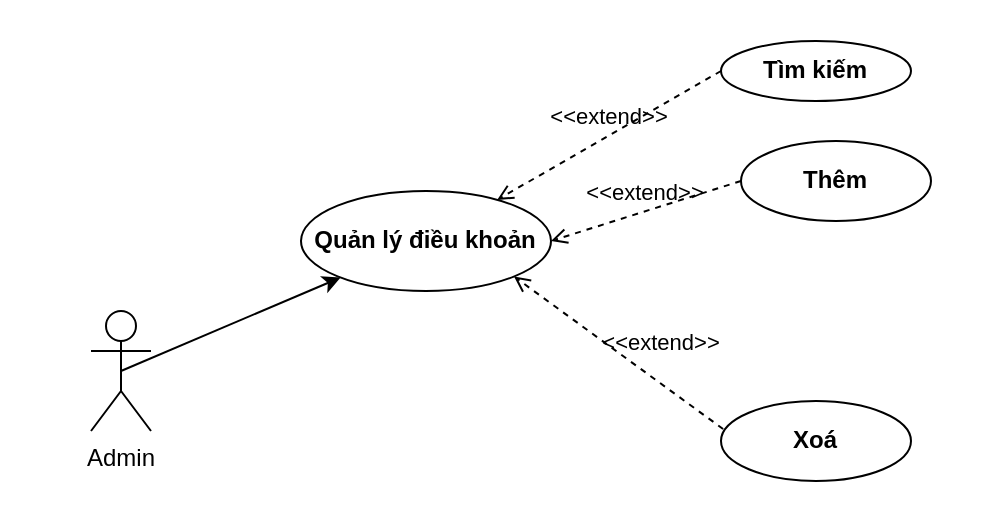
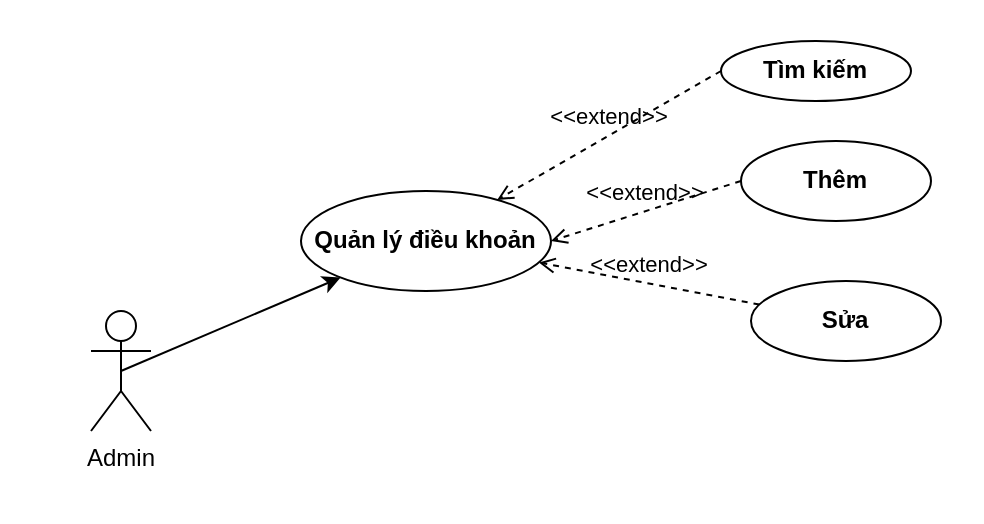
edge "Sửa" -> "Quản lý điều khoản": added, label "<<extend>>"
node "Sửa": added
edge "Xoá" -> "Quản lý điều khoản": removed, label "<<extend>>"
node "Xoá": removed
